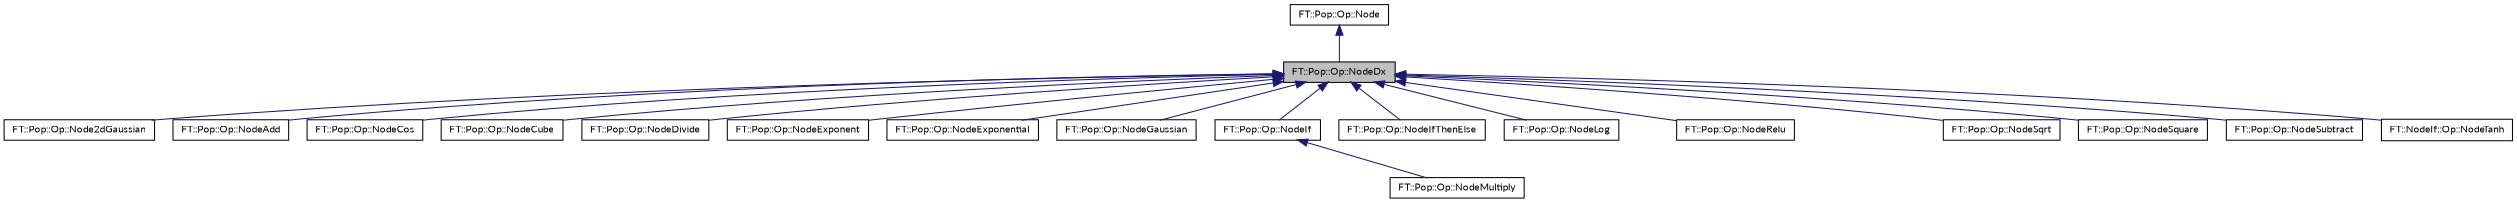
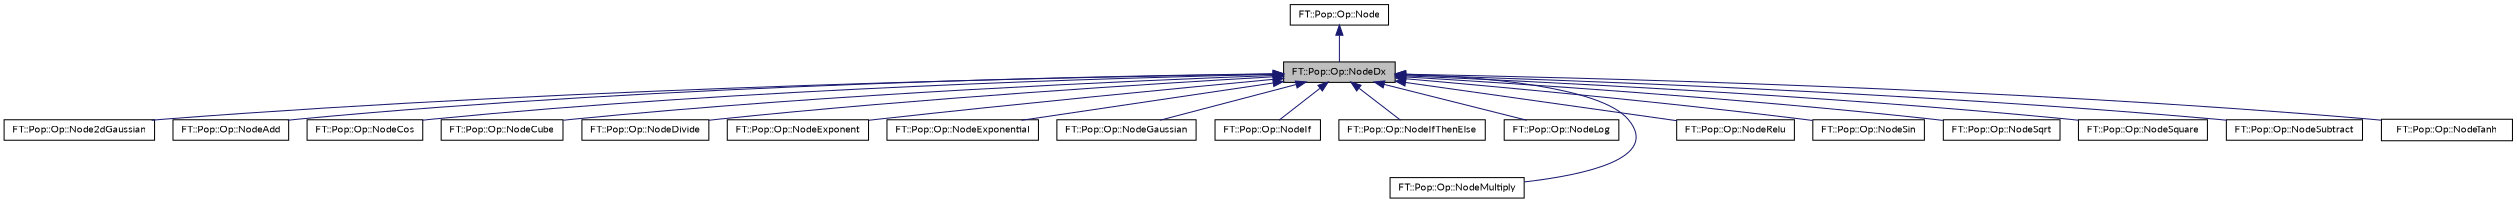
node "FT::Pop::Op::NodeSin": added
node "FT::NodeIf::Op::NodeTanh": label "FT::NodeIf::Op::NodeTanh" -> "FT::Pop::Op::NodeTanh"
edge "FT::Pop::Op::NodeMultiply" -> "FT::Pop::Op::NodeIf": now "FT::Pop::Op::NodeMultiply" -> "FT::Pop::Op::NodeDx"
